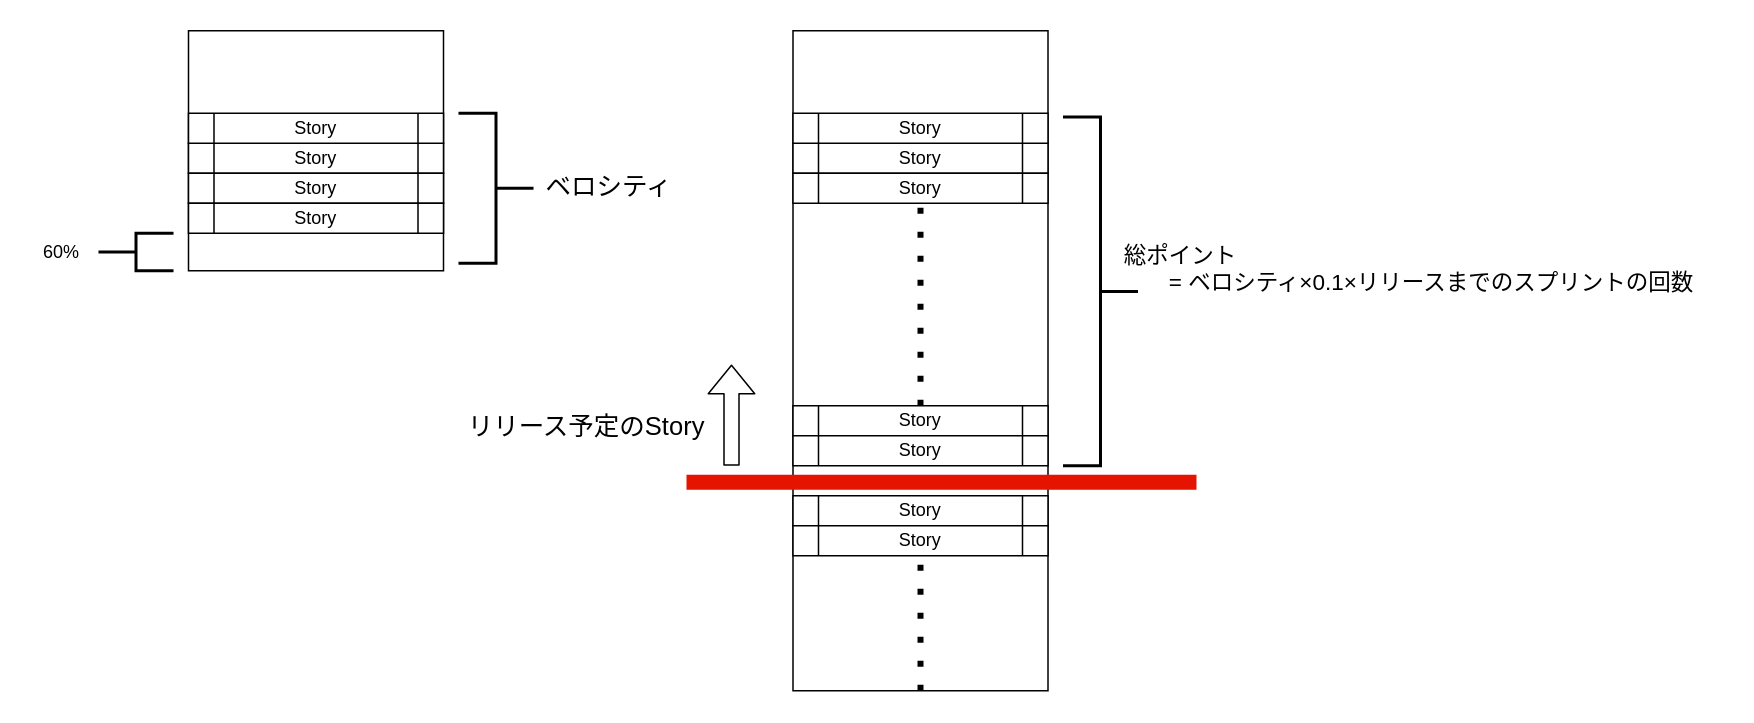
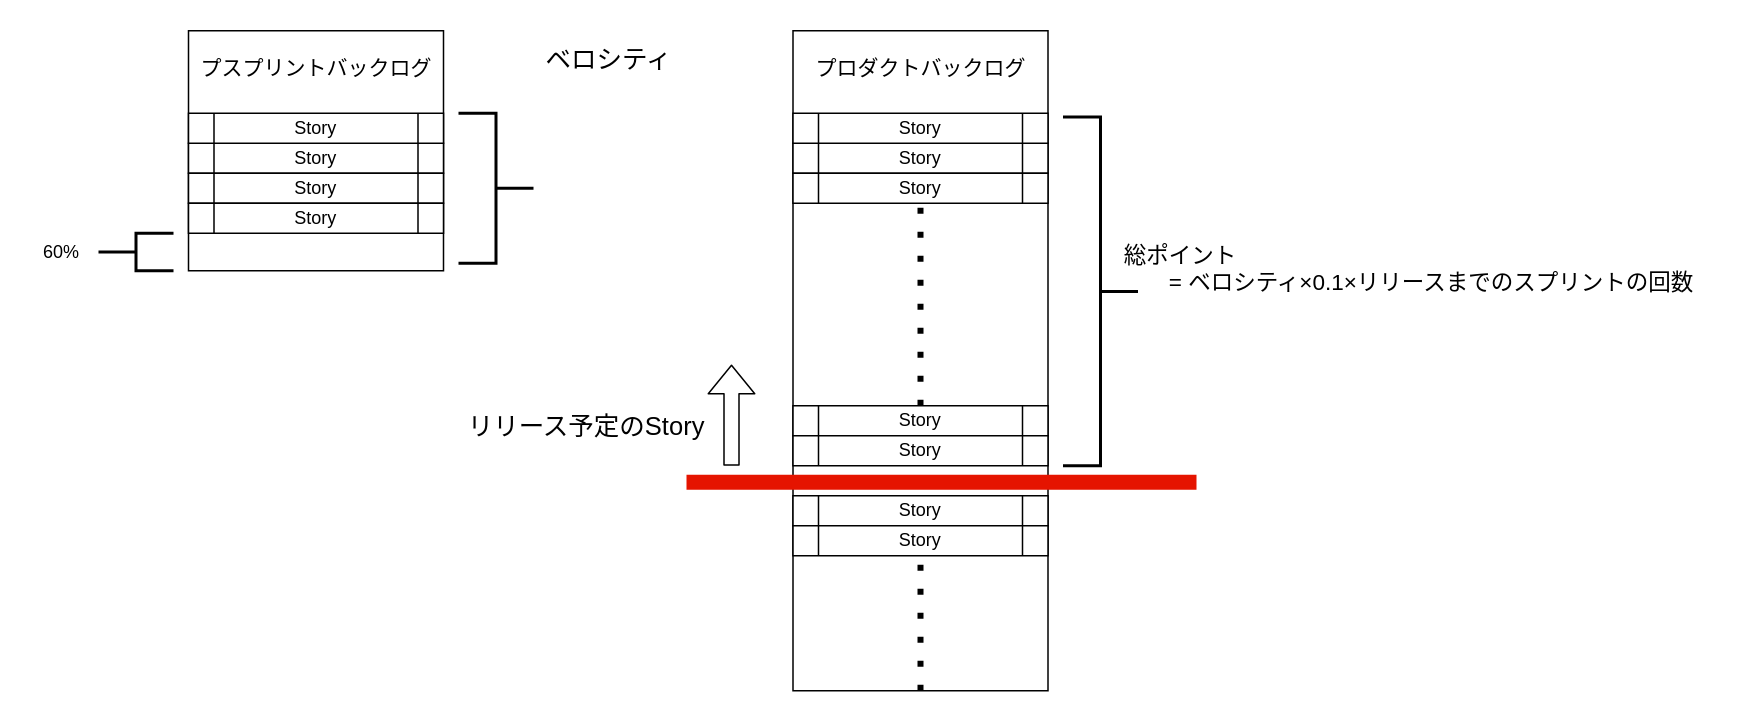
node "プスプリントバックログ": added
node "プロダクトバックログ": added
node "ベロシティ": moved (608, 188) -> (608, 61)
